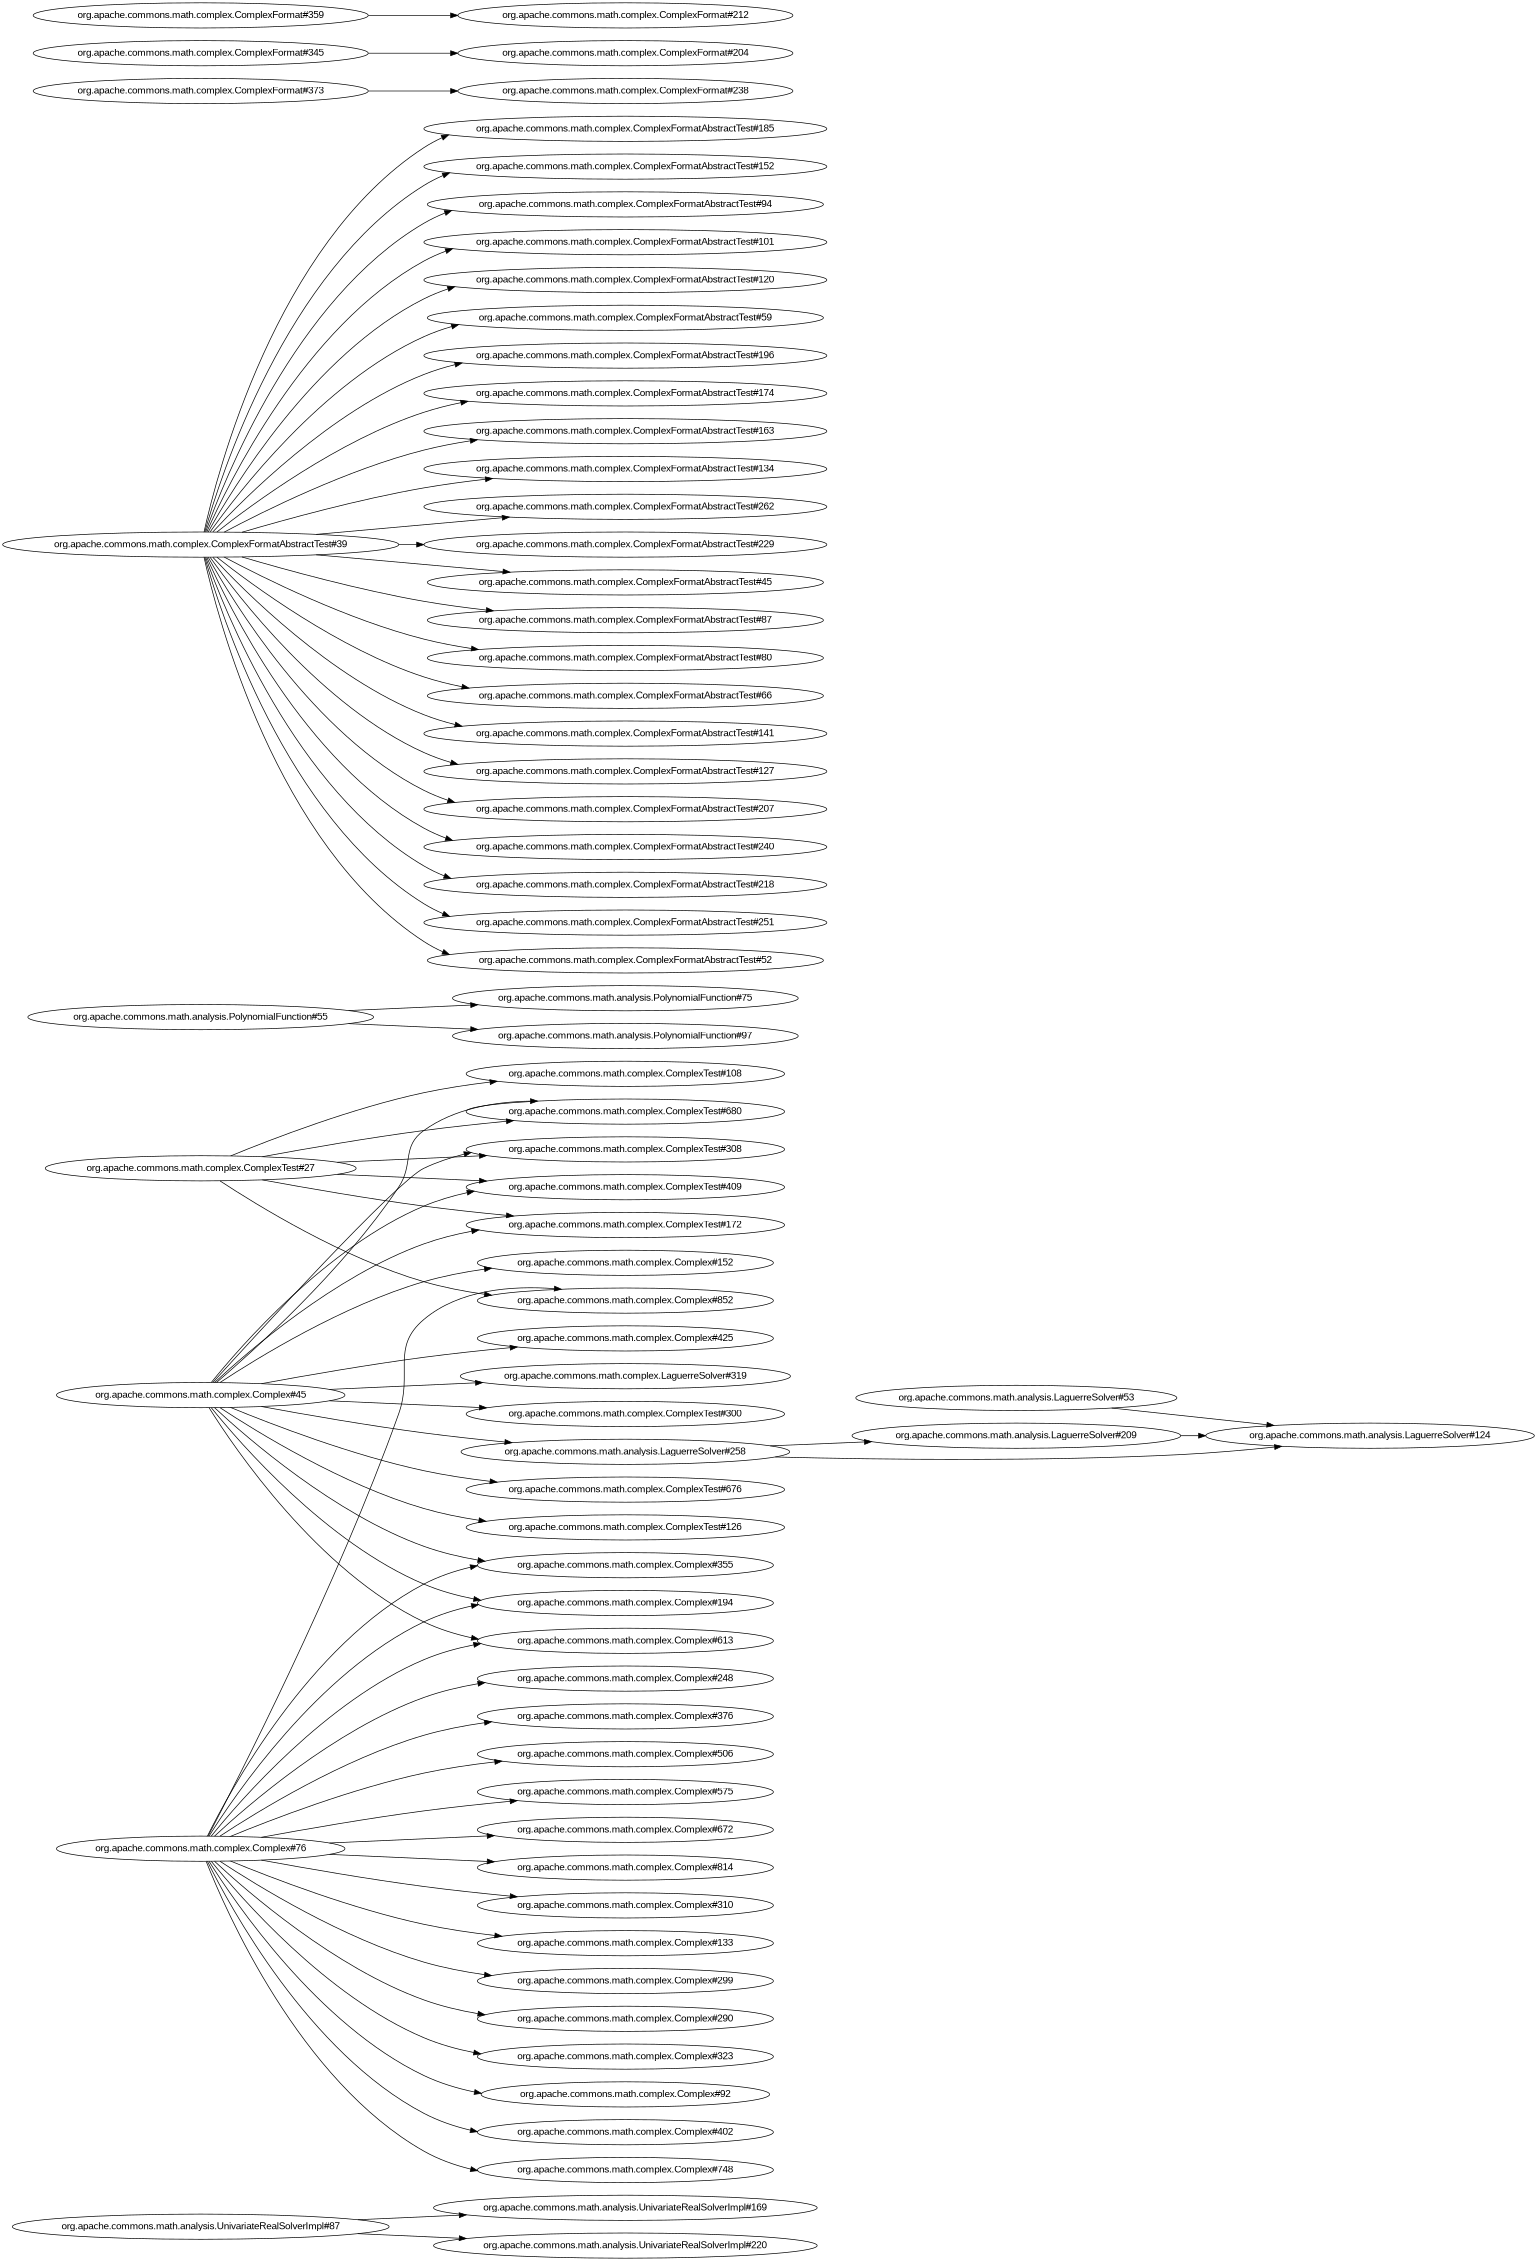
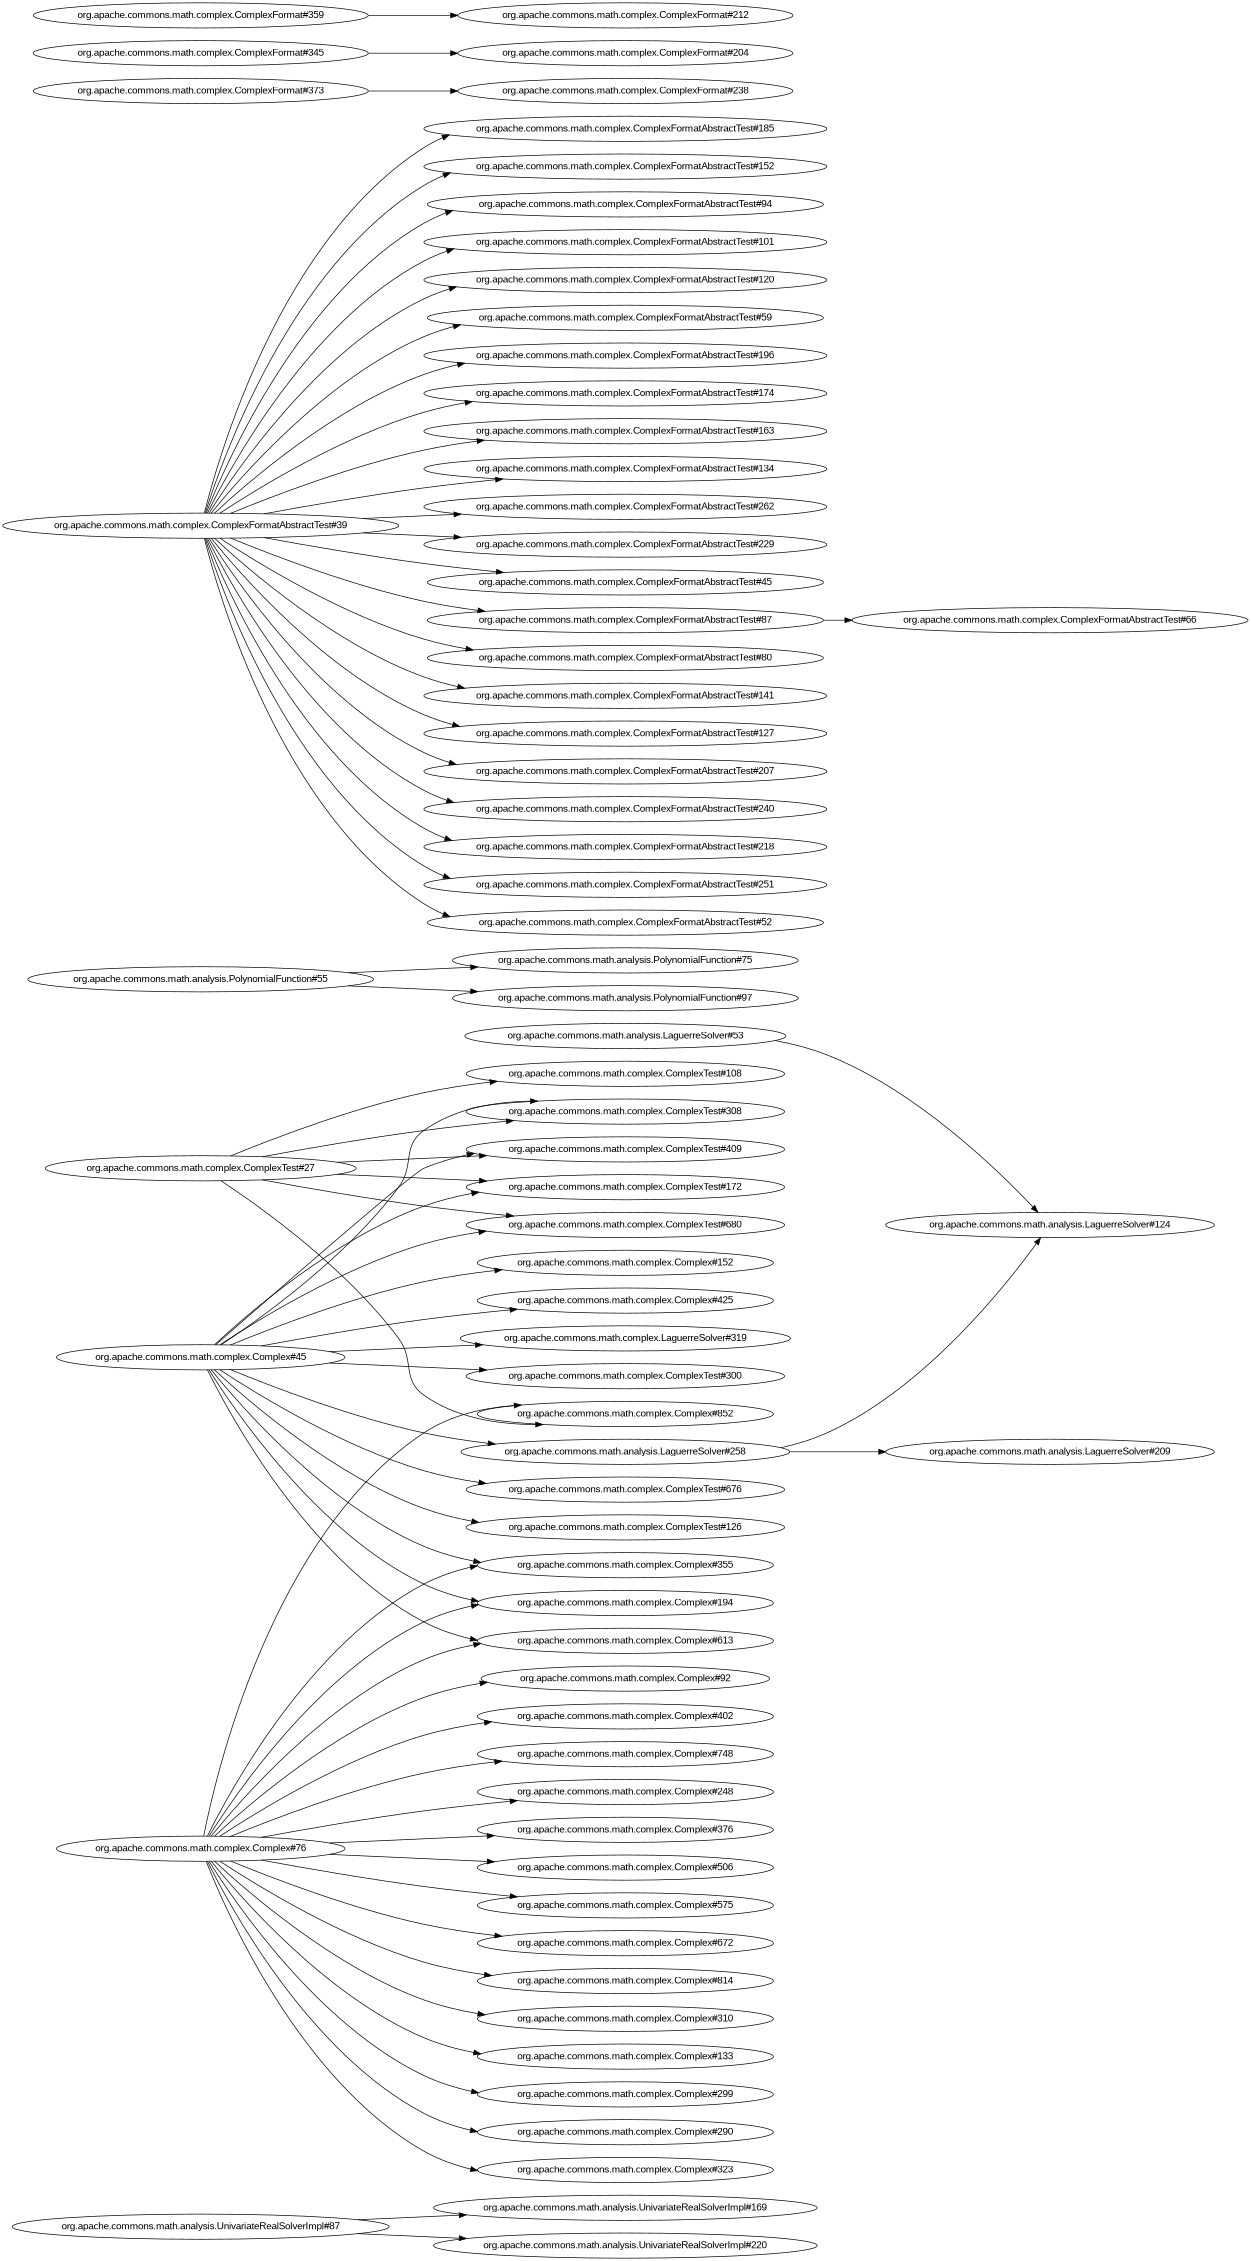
edge "org.apache.commons.math.complex.ComplexFormatAbstractTest#39" -> "org.apache.commons.math.complex.ComplexFormatAbstractTest#66": now "org.apache.commons.math.complex.ComplexFormatAbstractTest#87" -> "org.apache.commons.math.complex.ComplexFormatAbstractTest#66"
edge "org.apache.commons.math.analysis.LaguerreSolver#209" -> "org.apache.commons.math.analysis.LaguerreSolver#124": removed
